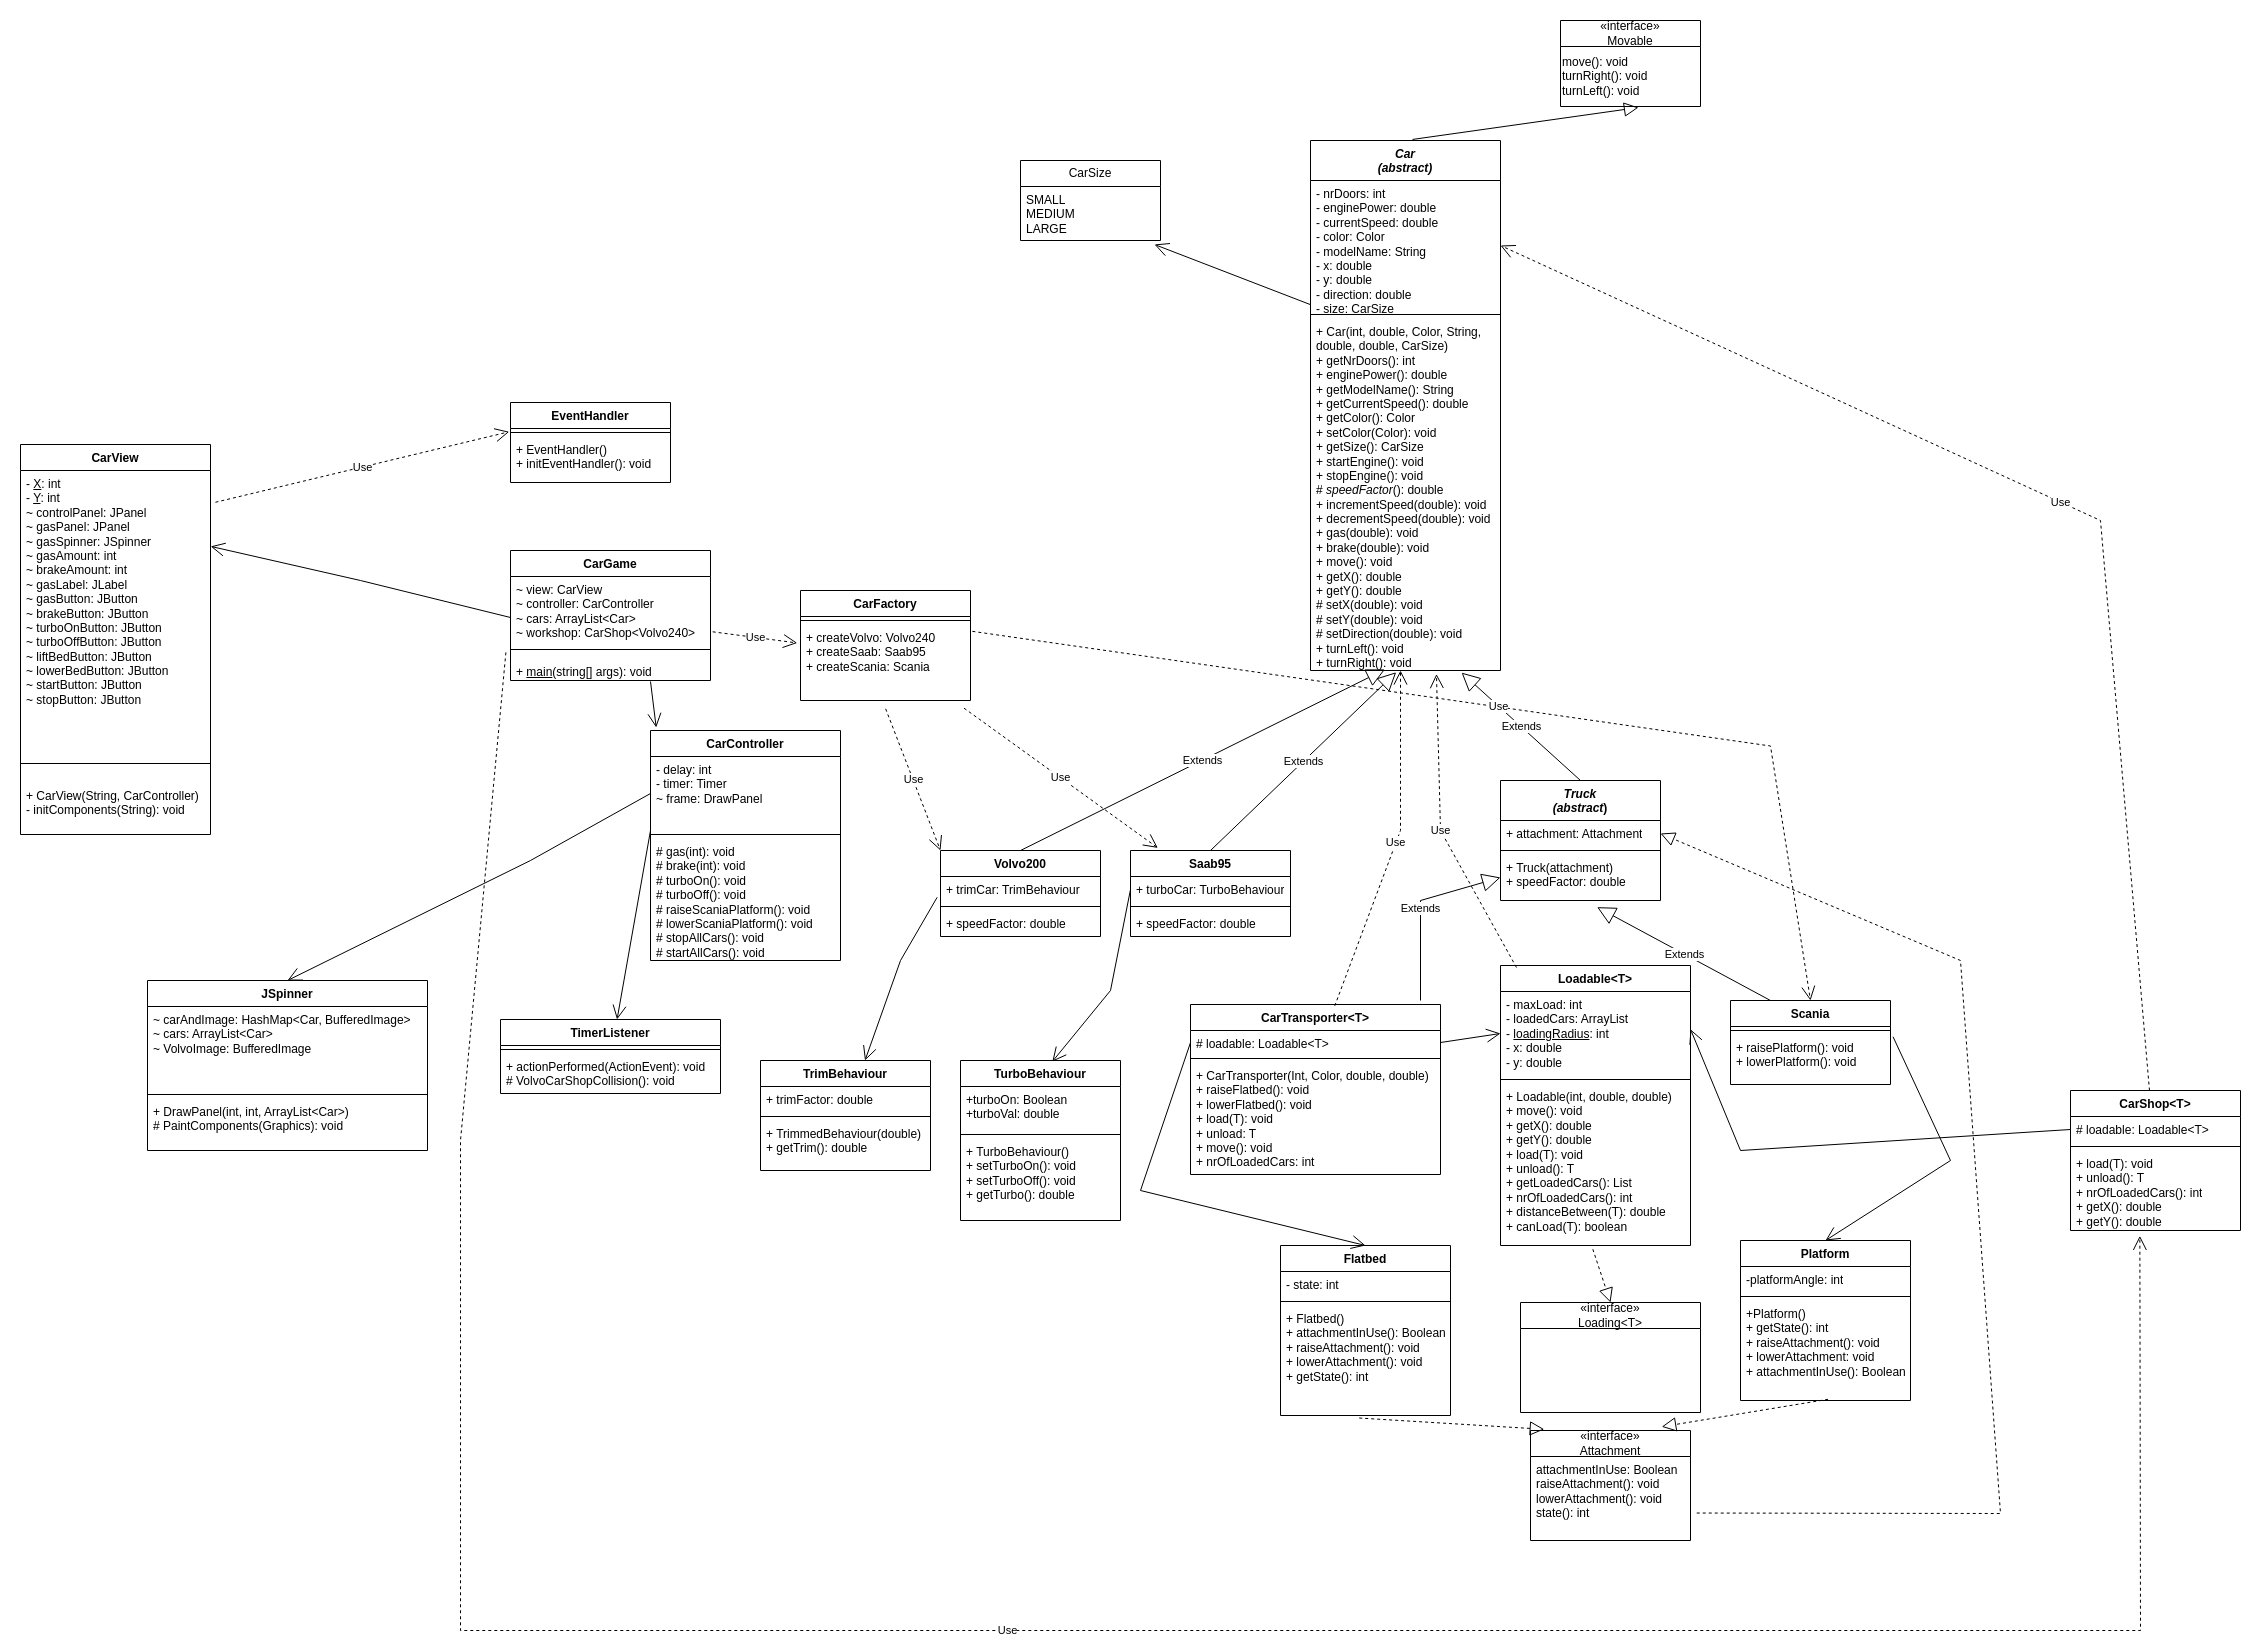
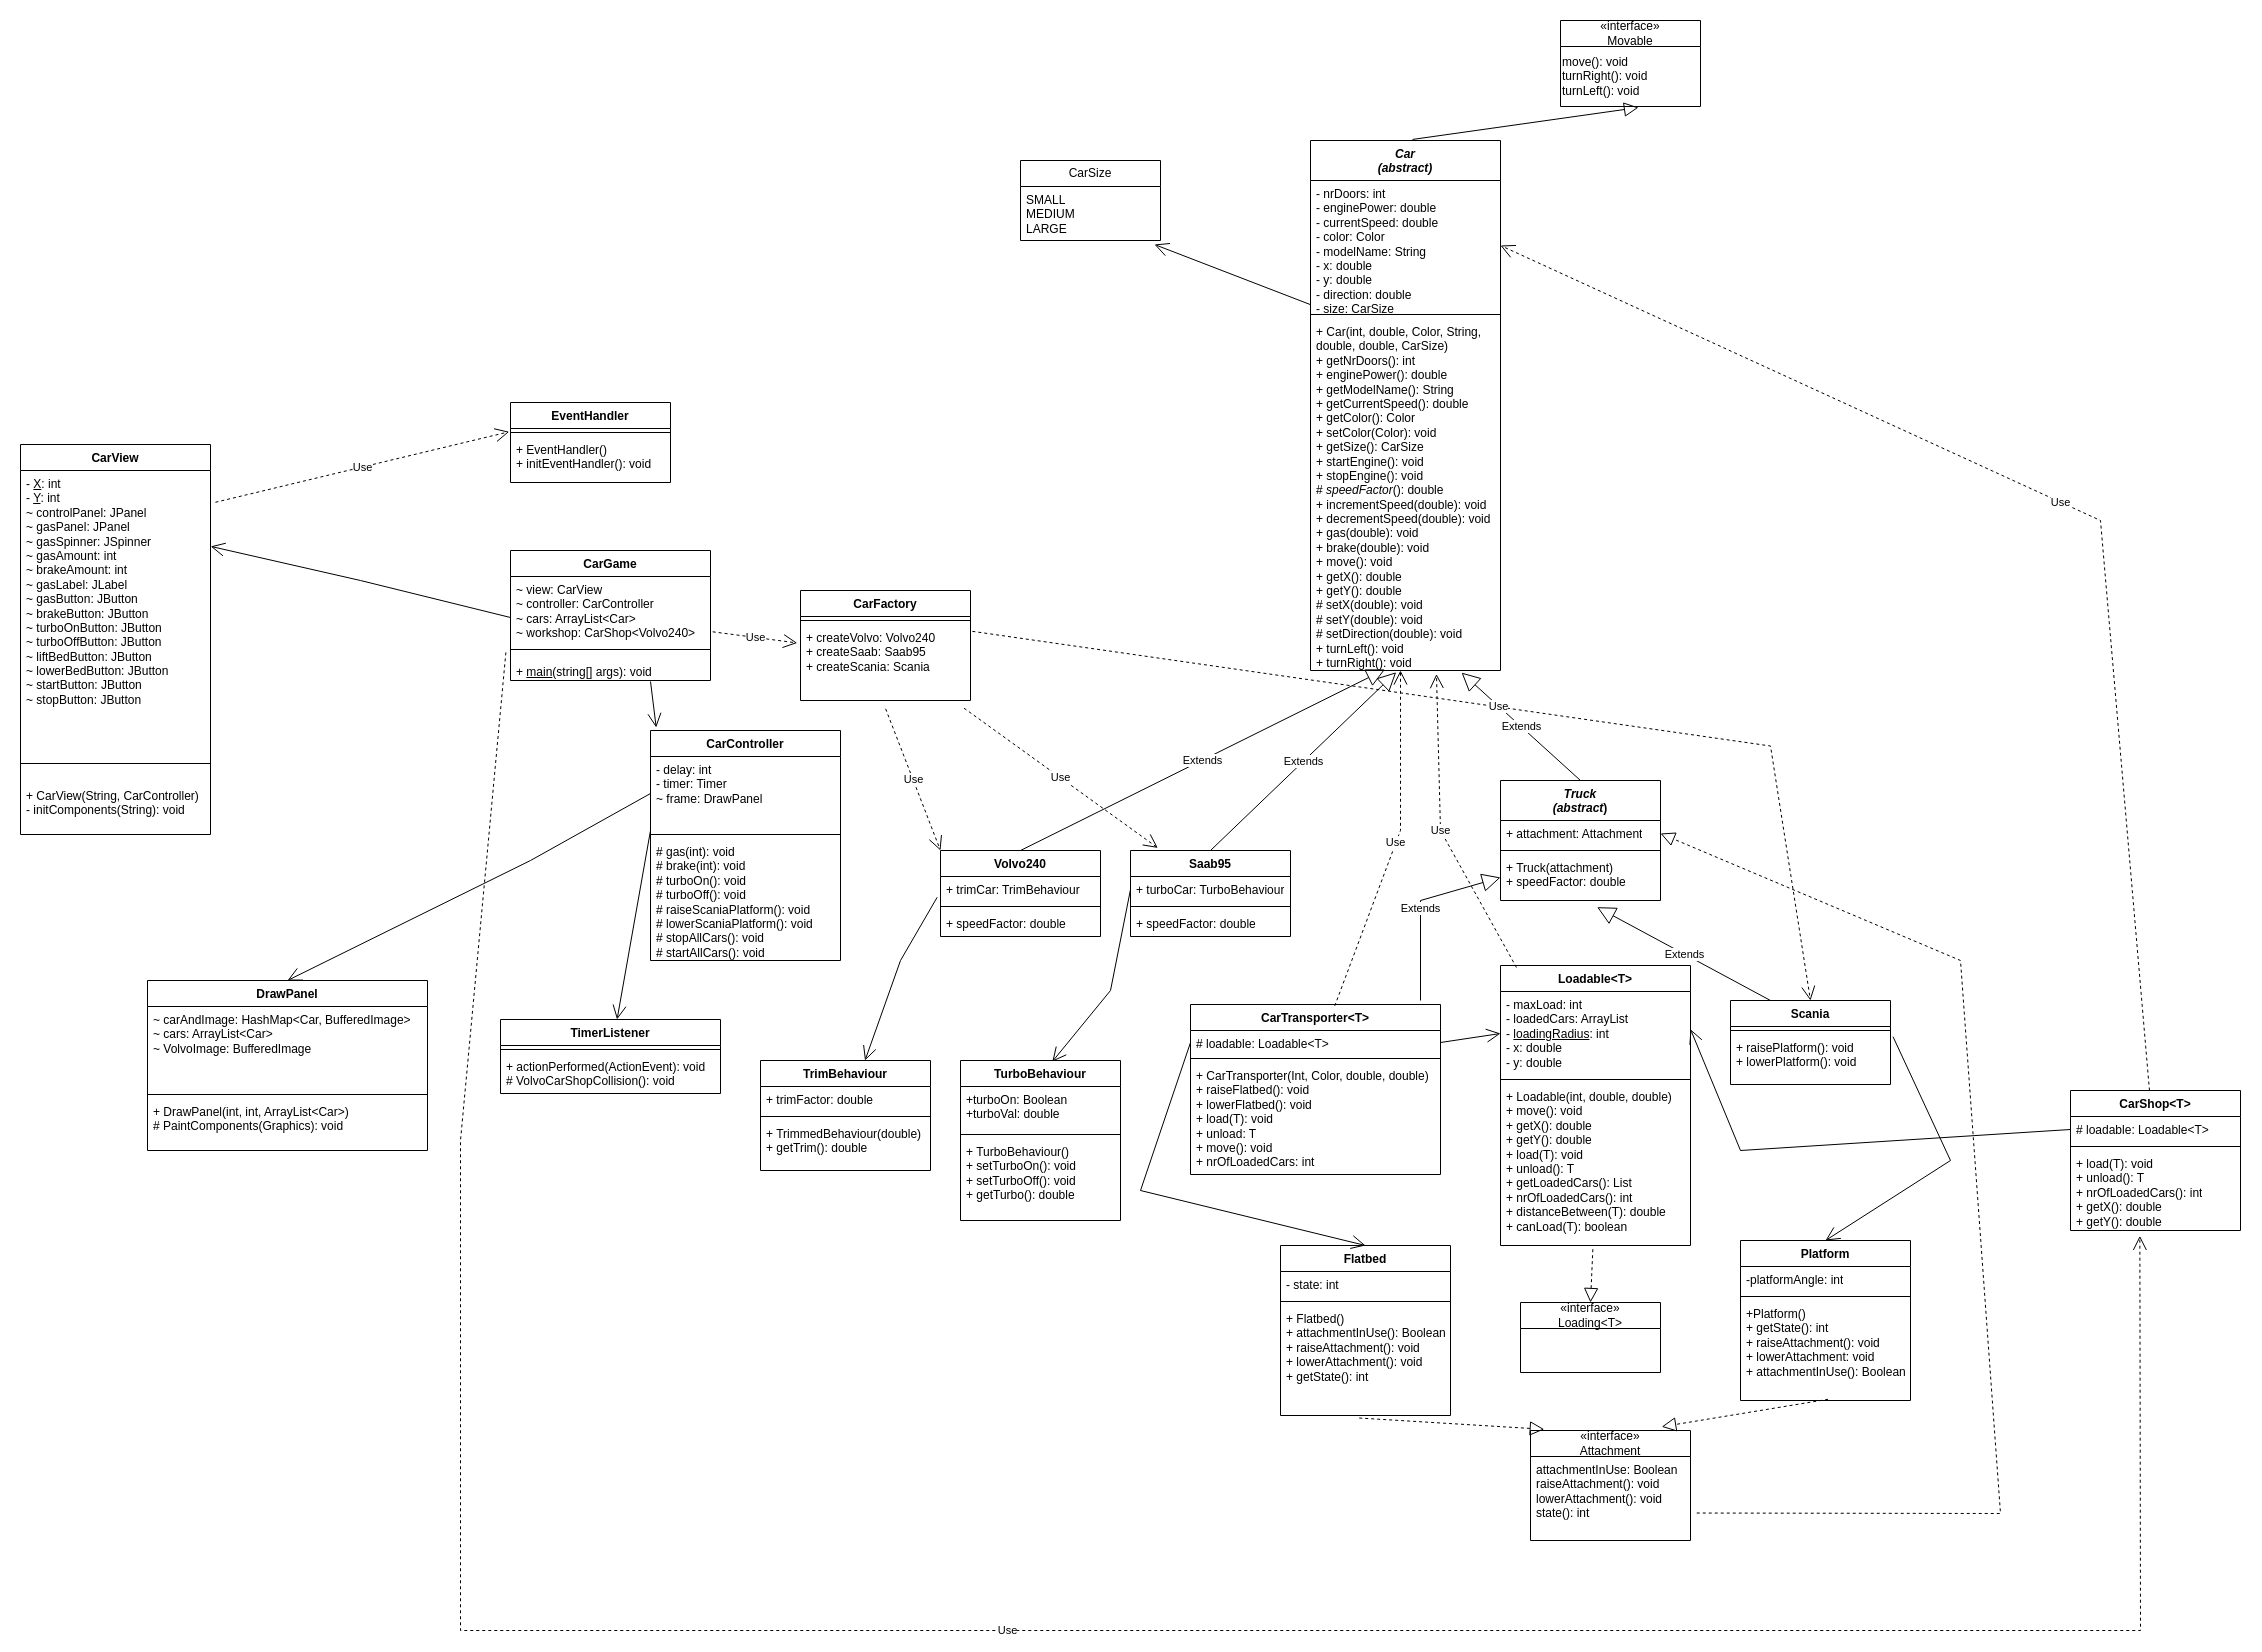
node "Volvo200": label "Volvo200" -> "Volvo240"
node "JSpinner": label "JSpinner" -> "DrawPanel"
node "«interface»Loading<T>": size 180x110 -> 140x70
